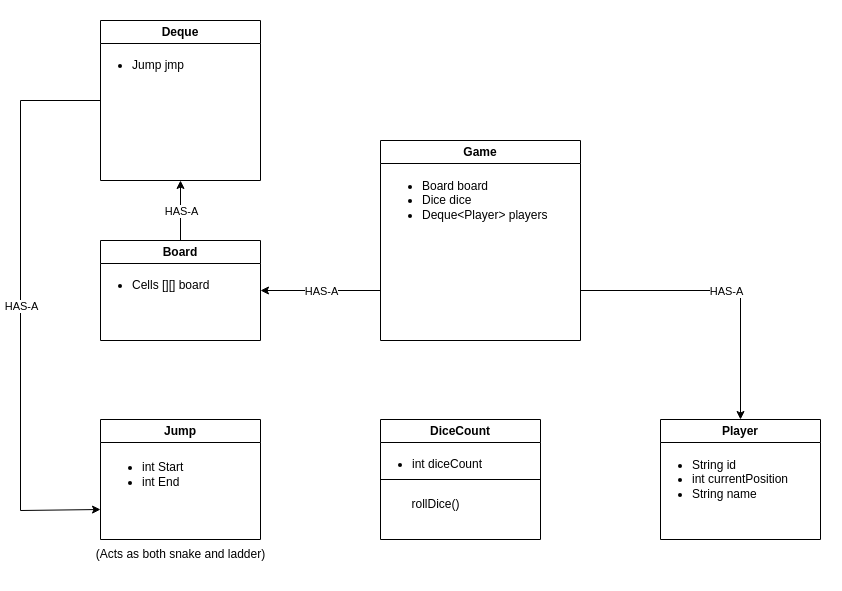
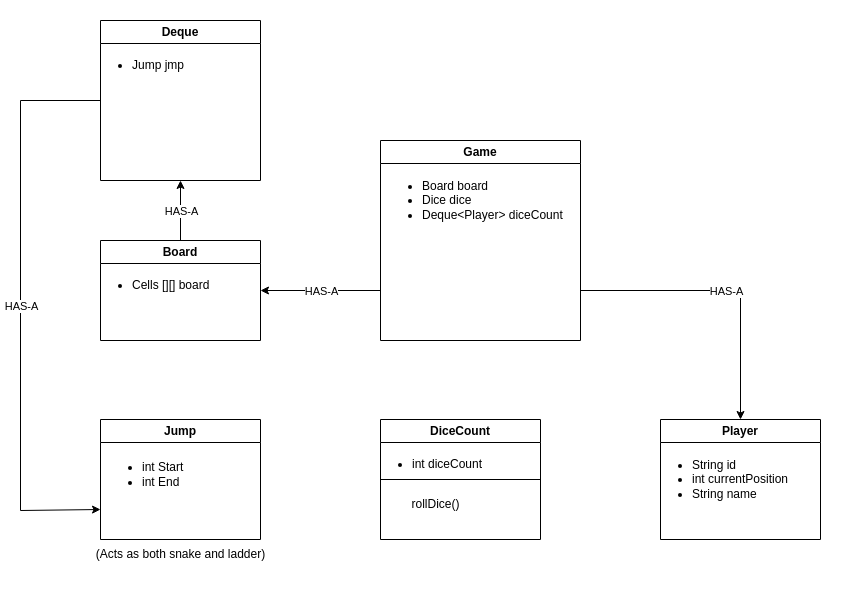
node "Board board Dice dice Deque<Player> players": label "Board board Dice dice Deque<Player> players" -> "Board board Dice dice Deque<Player> diceCount"
